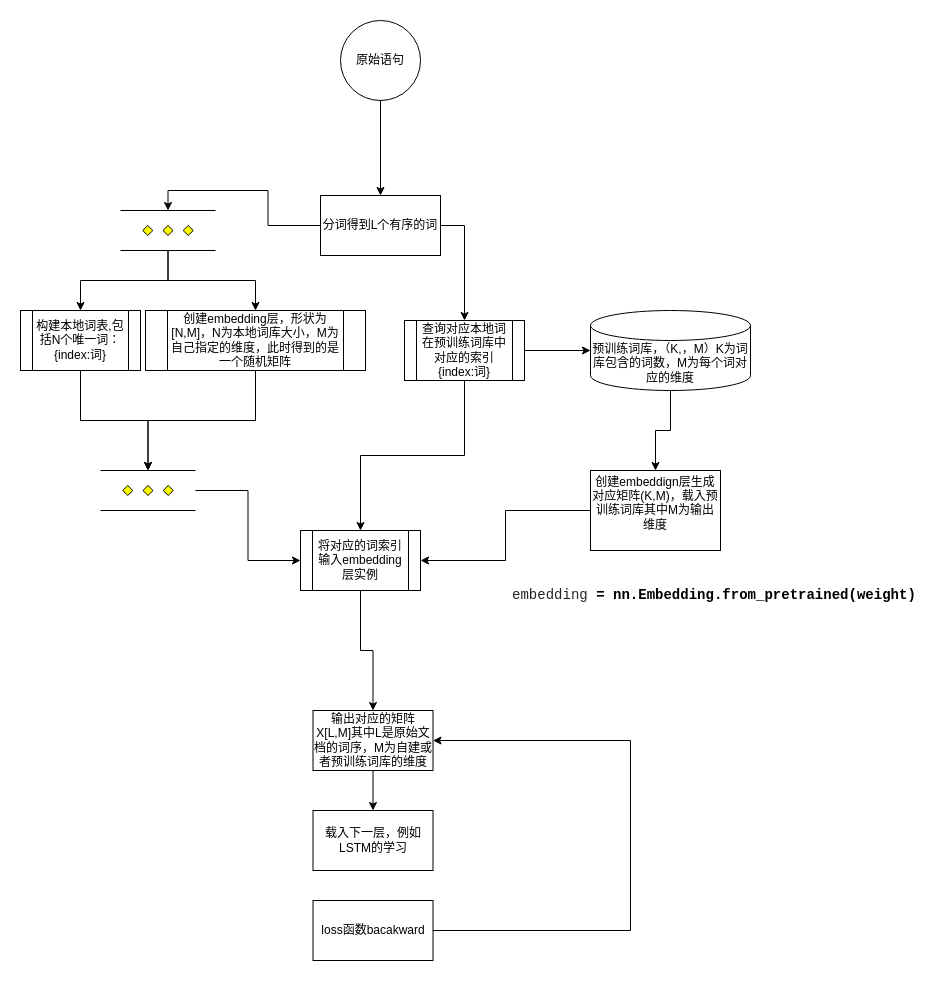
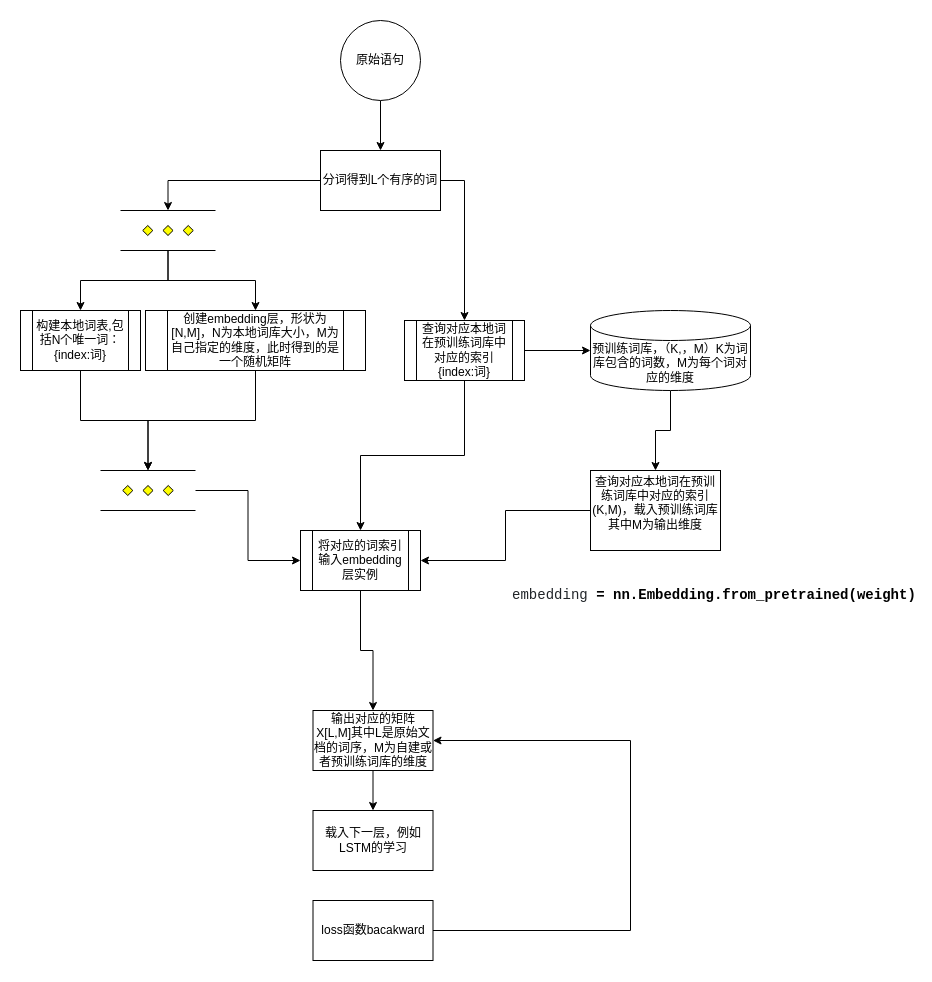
node "分词得到L个有序的词": moved (381, 226) -> (381, 181)
node "创建embeddign层生成对应矩阵(K,M)，载入预训练词库其中M为输出维度": label "创建embeddign层生成对应矩阵(K,M)，载入预训练词库其中M为输出维度" -> "查询对应本地词在预训练词库中对应的索引(K,M)，载入预训练词库其中M为输出维度"
